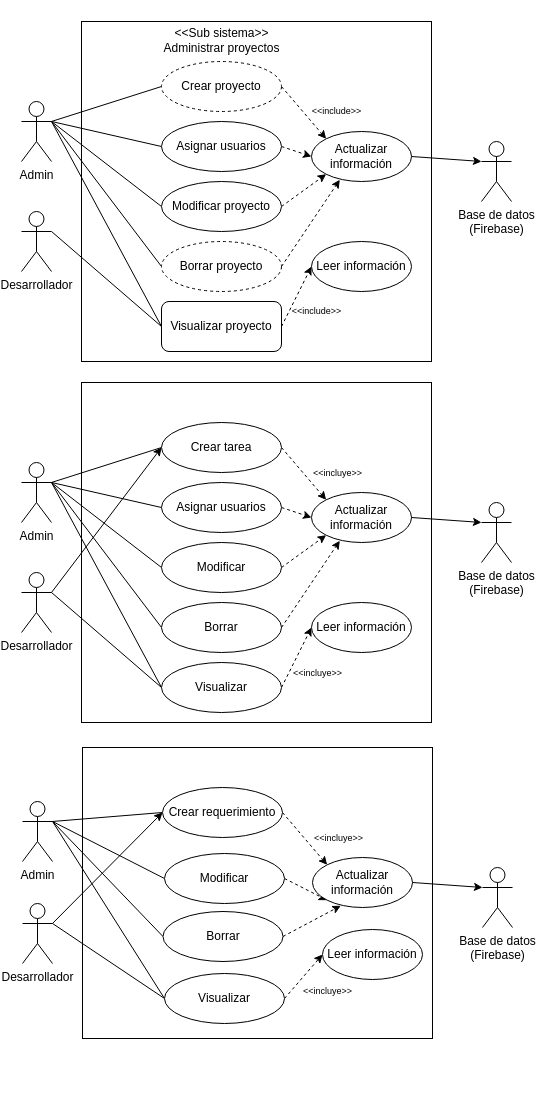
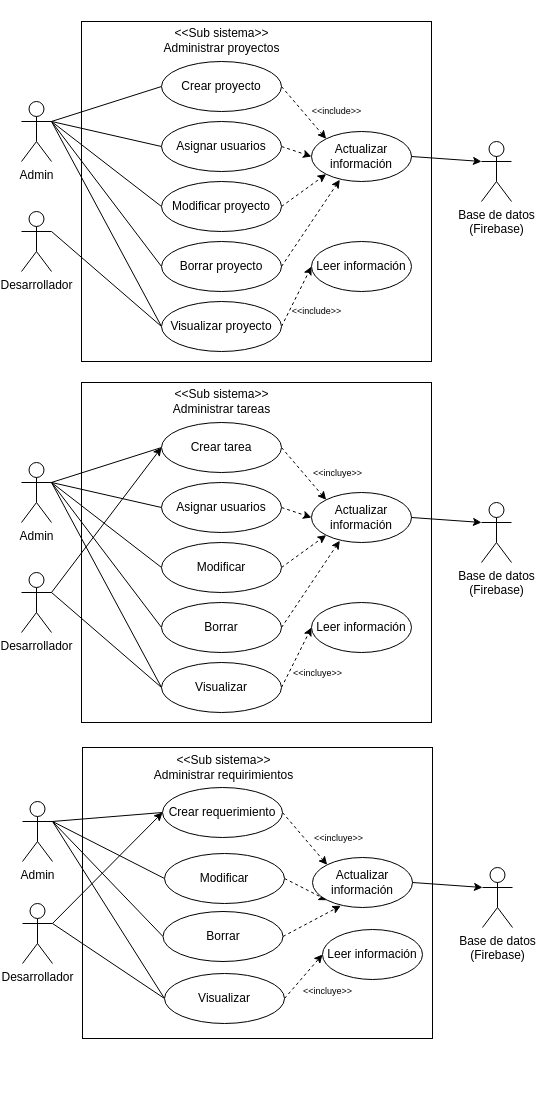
node "Crear proyecto": style dashed -> solid
node "Borrar proyecto": style dashed -> solid
node "Visualizar proyecto": shape rounded rectangle -> ellipse
node "<<Sub sistema>> Administrar tareas": added
node "<<Sub sistema>> Administrar requirimientos": added
